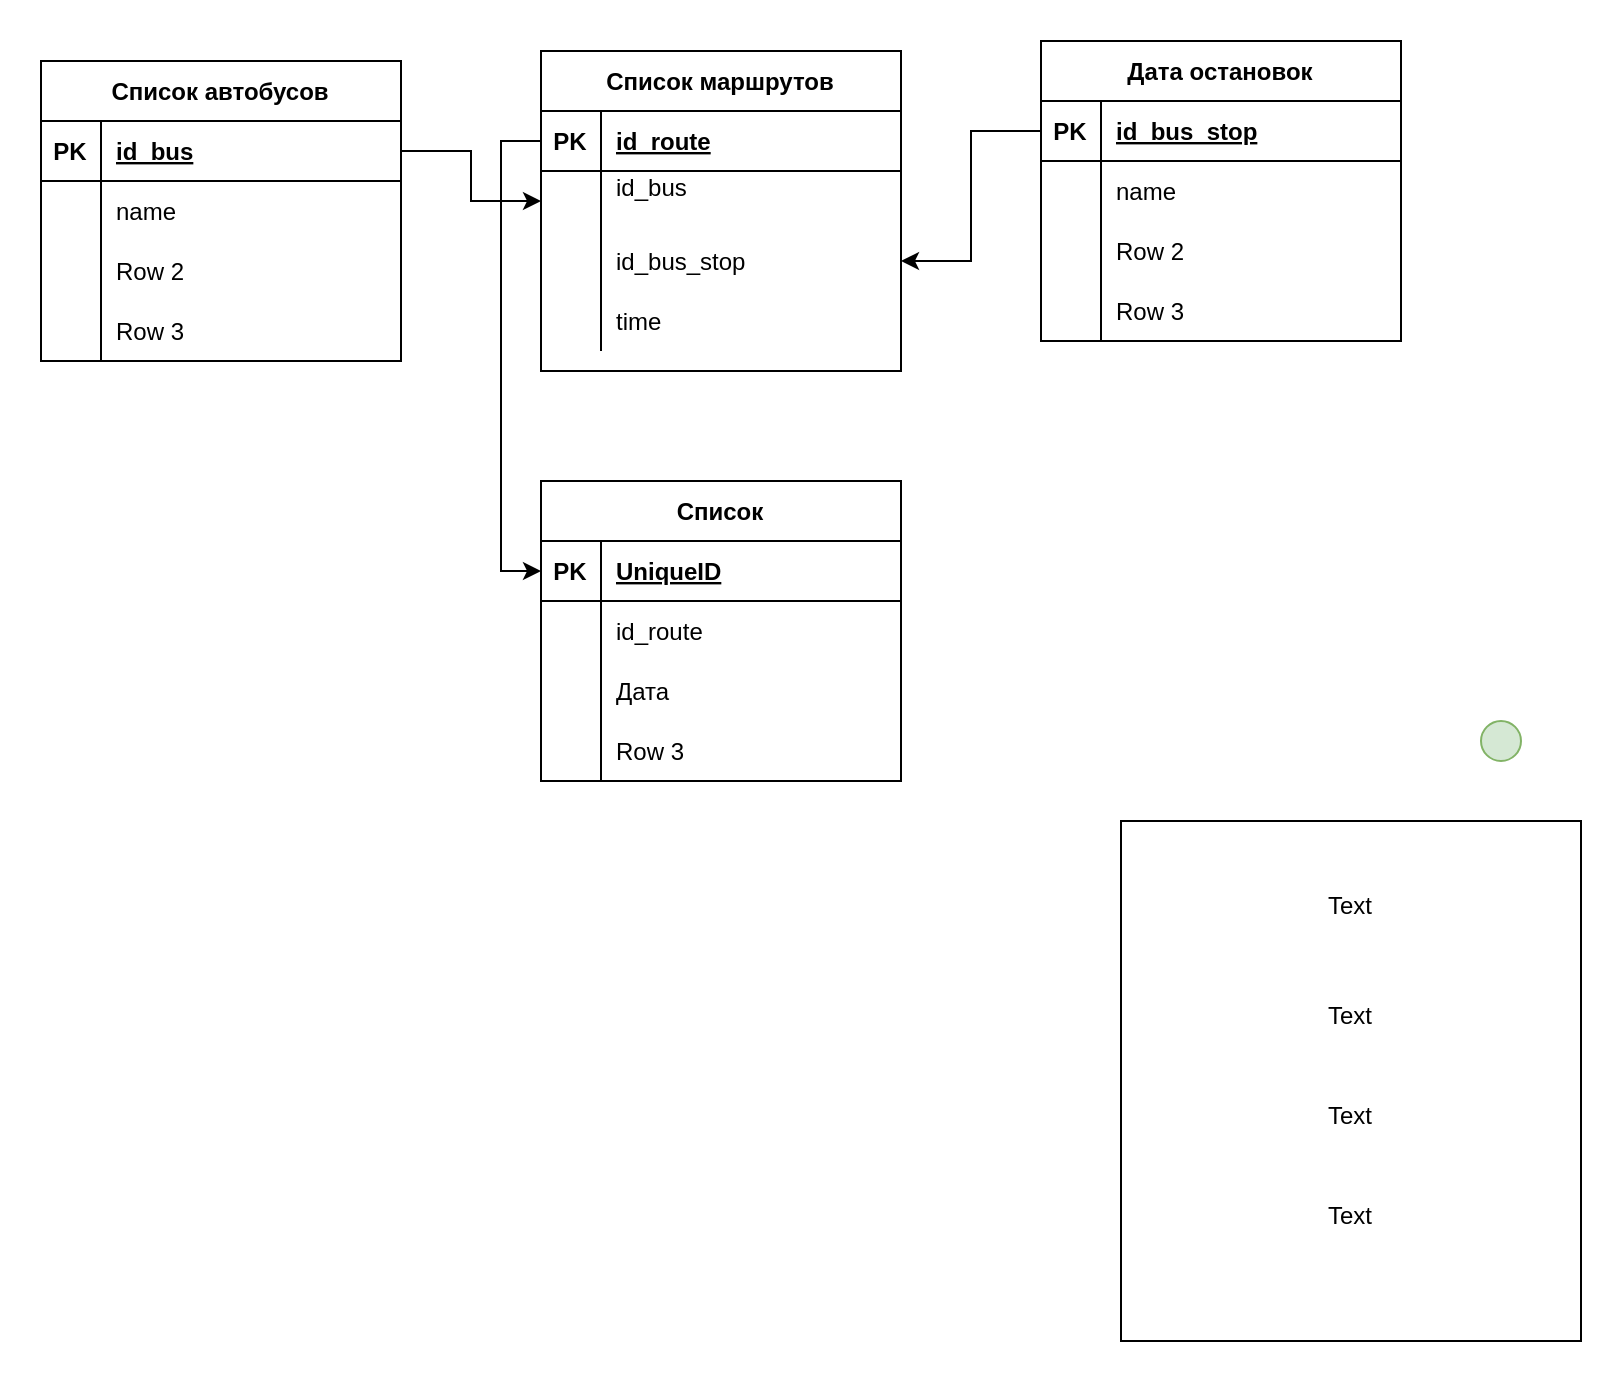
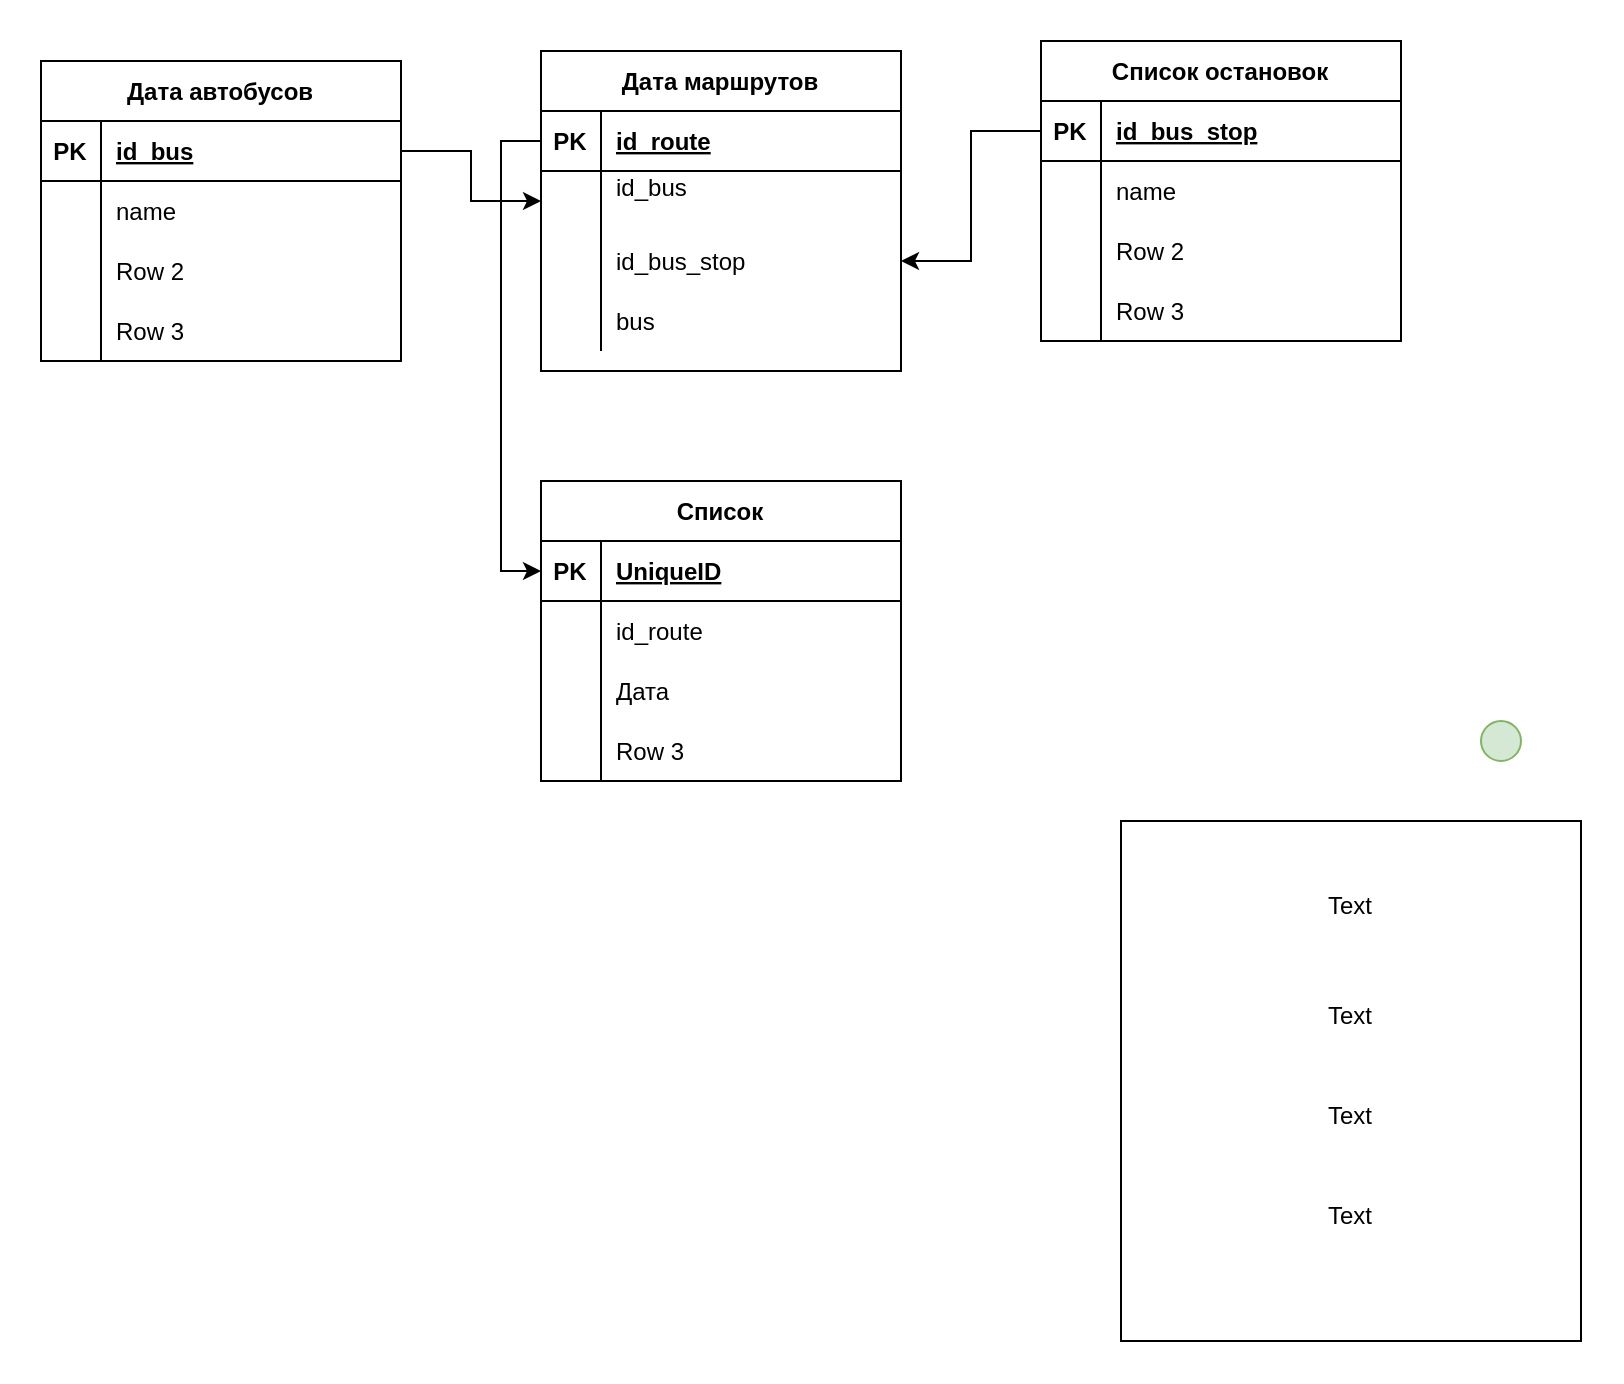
node "Дата остановок": label "Дата остановок" -> "Список остановок"
node "Список маршрутов": label "Список маршрутов" -> "Дата маршрутов"
node "Список автобусов": label "Список автобусов" -> "Дата автобусов"
node "time": label "time" -> "bus"
